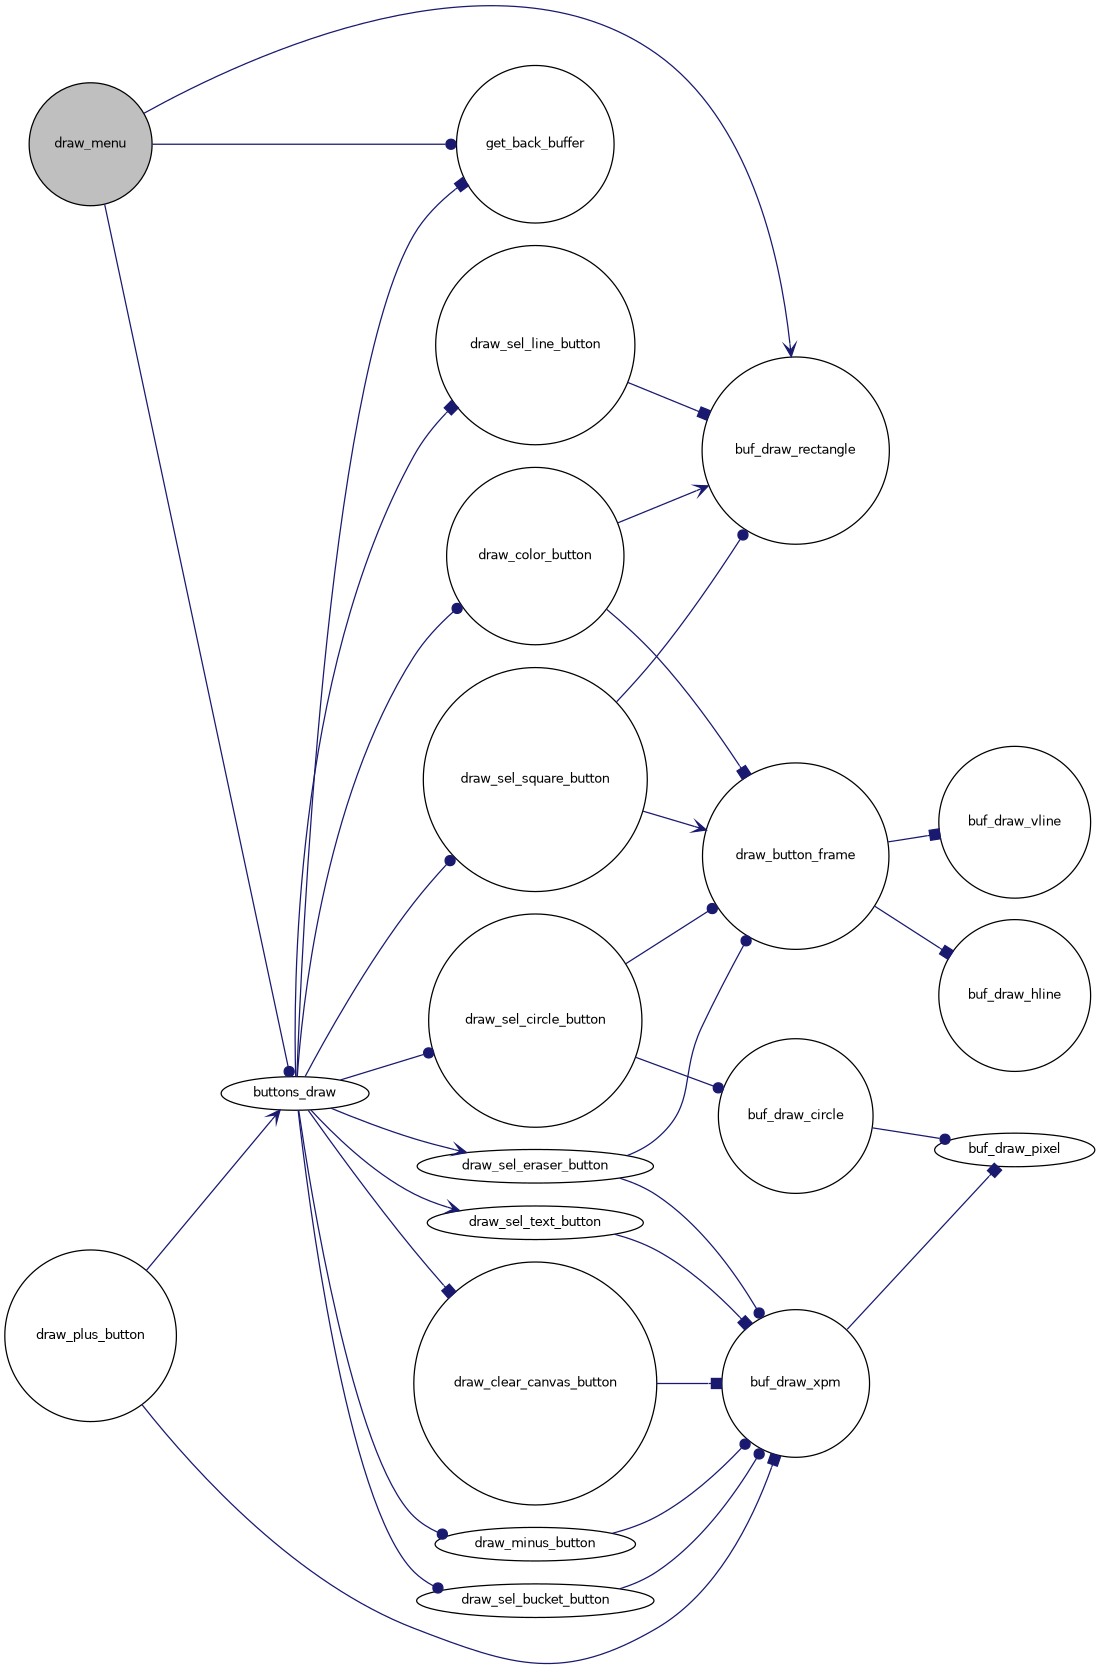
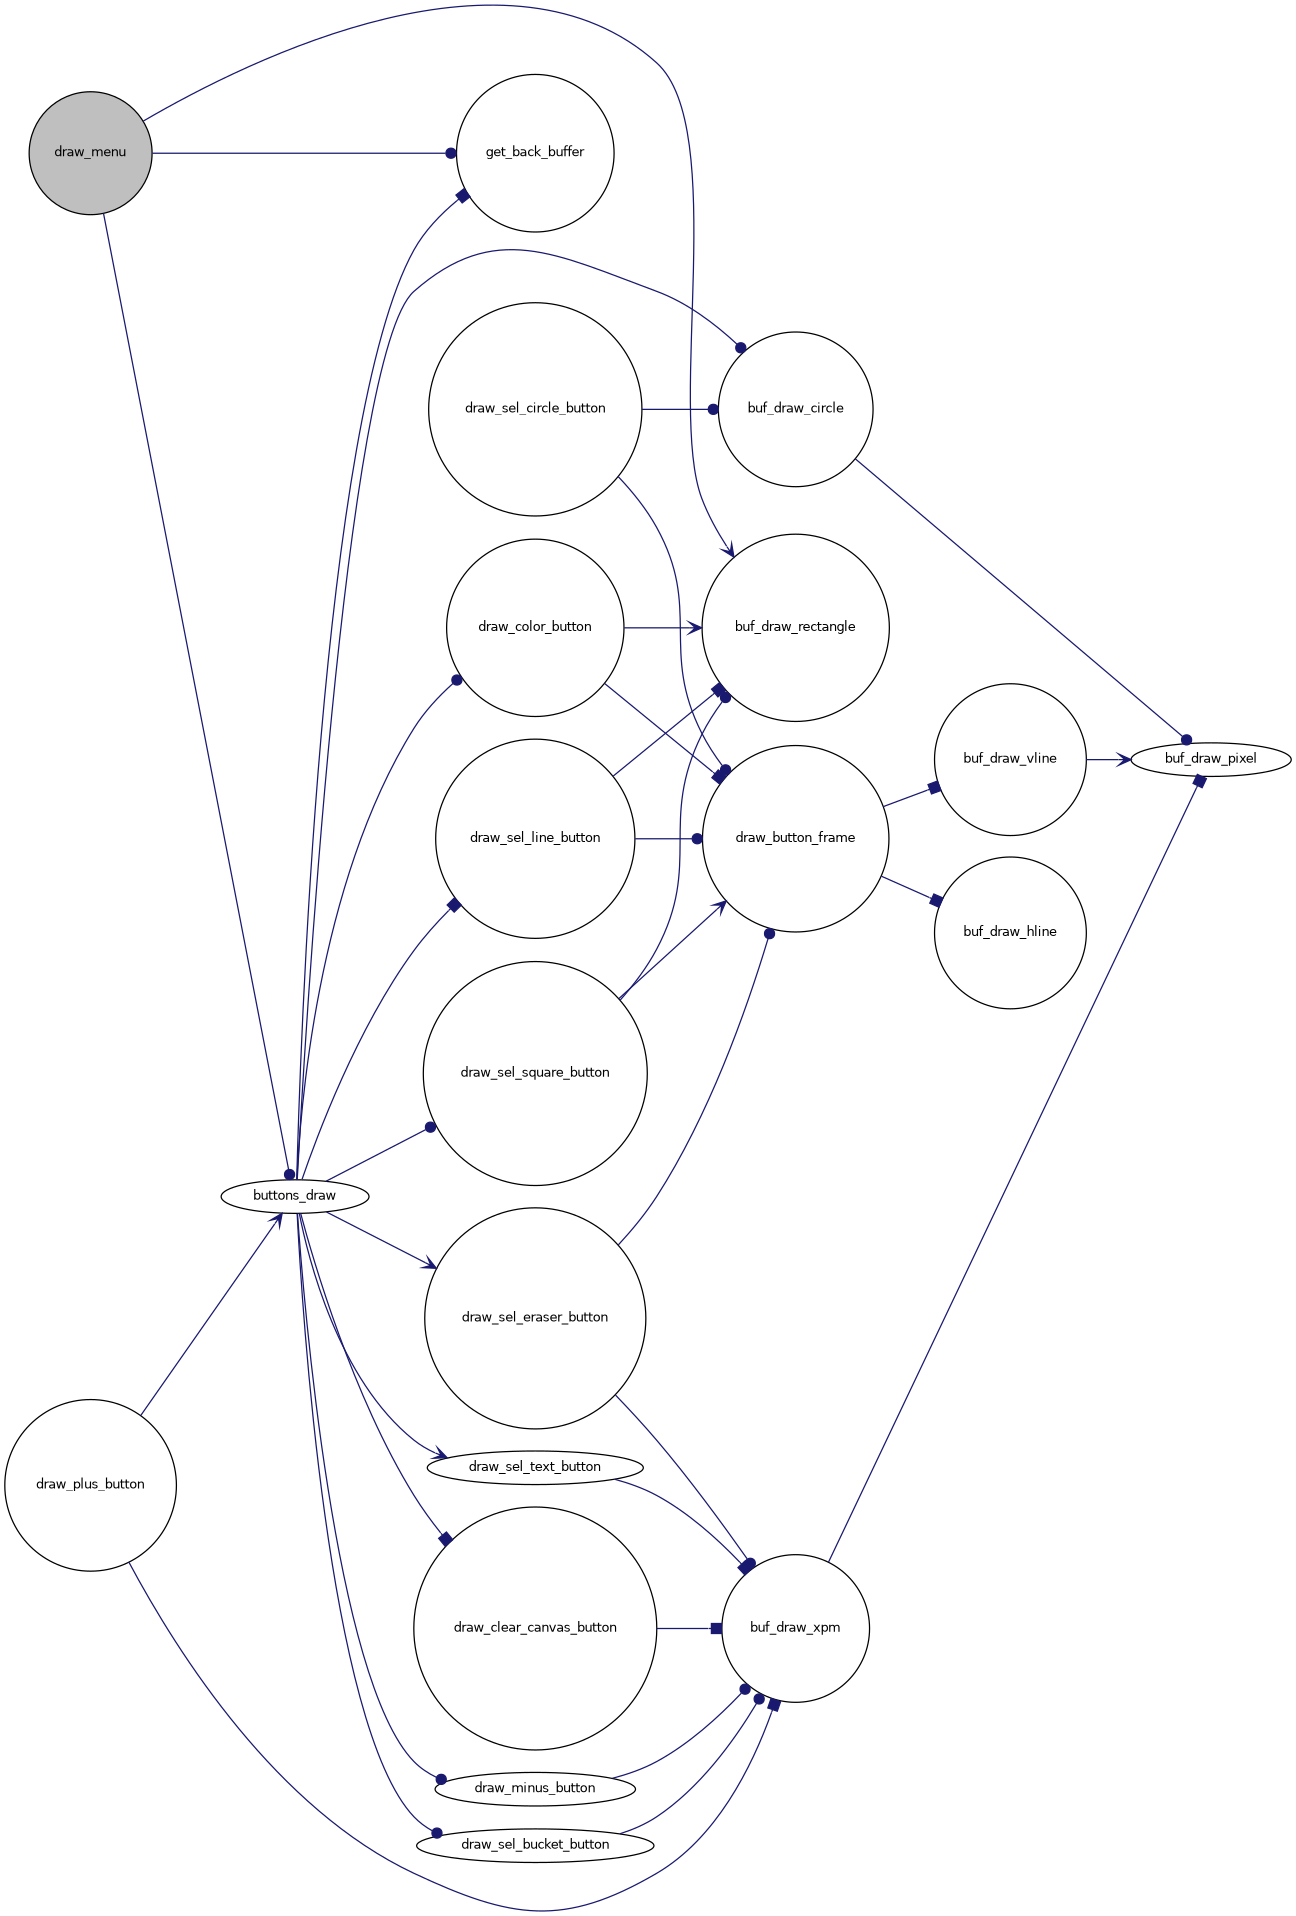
edge "buf_draw_vline" -> "buf_draw_pixel": added
edge "draw_sel_line_button" -> "draw_button_frame": added
edge "buttons_draw" -> "draw_sel_circle_button": now "buttons_draw" -> "buf_draw_circle"
node "draw_sel_eraser_button": shape ellipse -> circle
